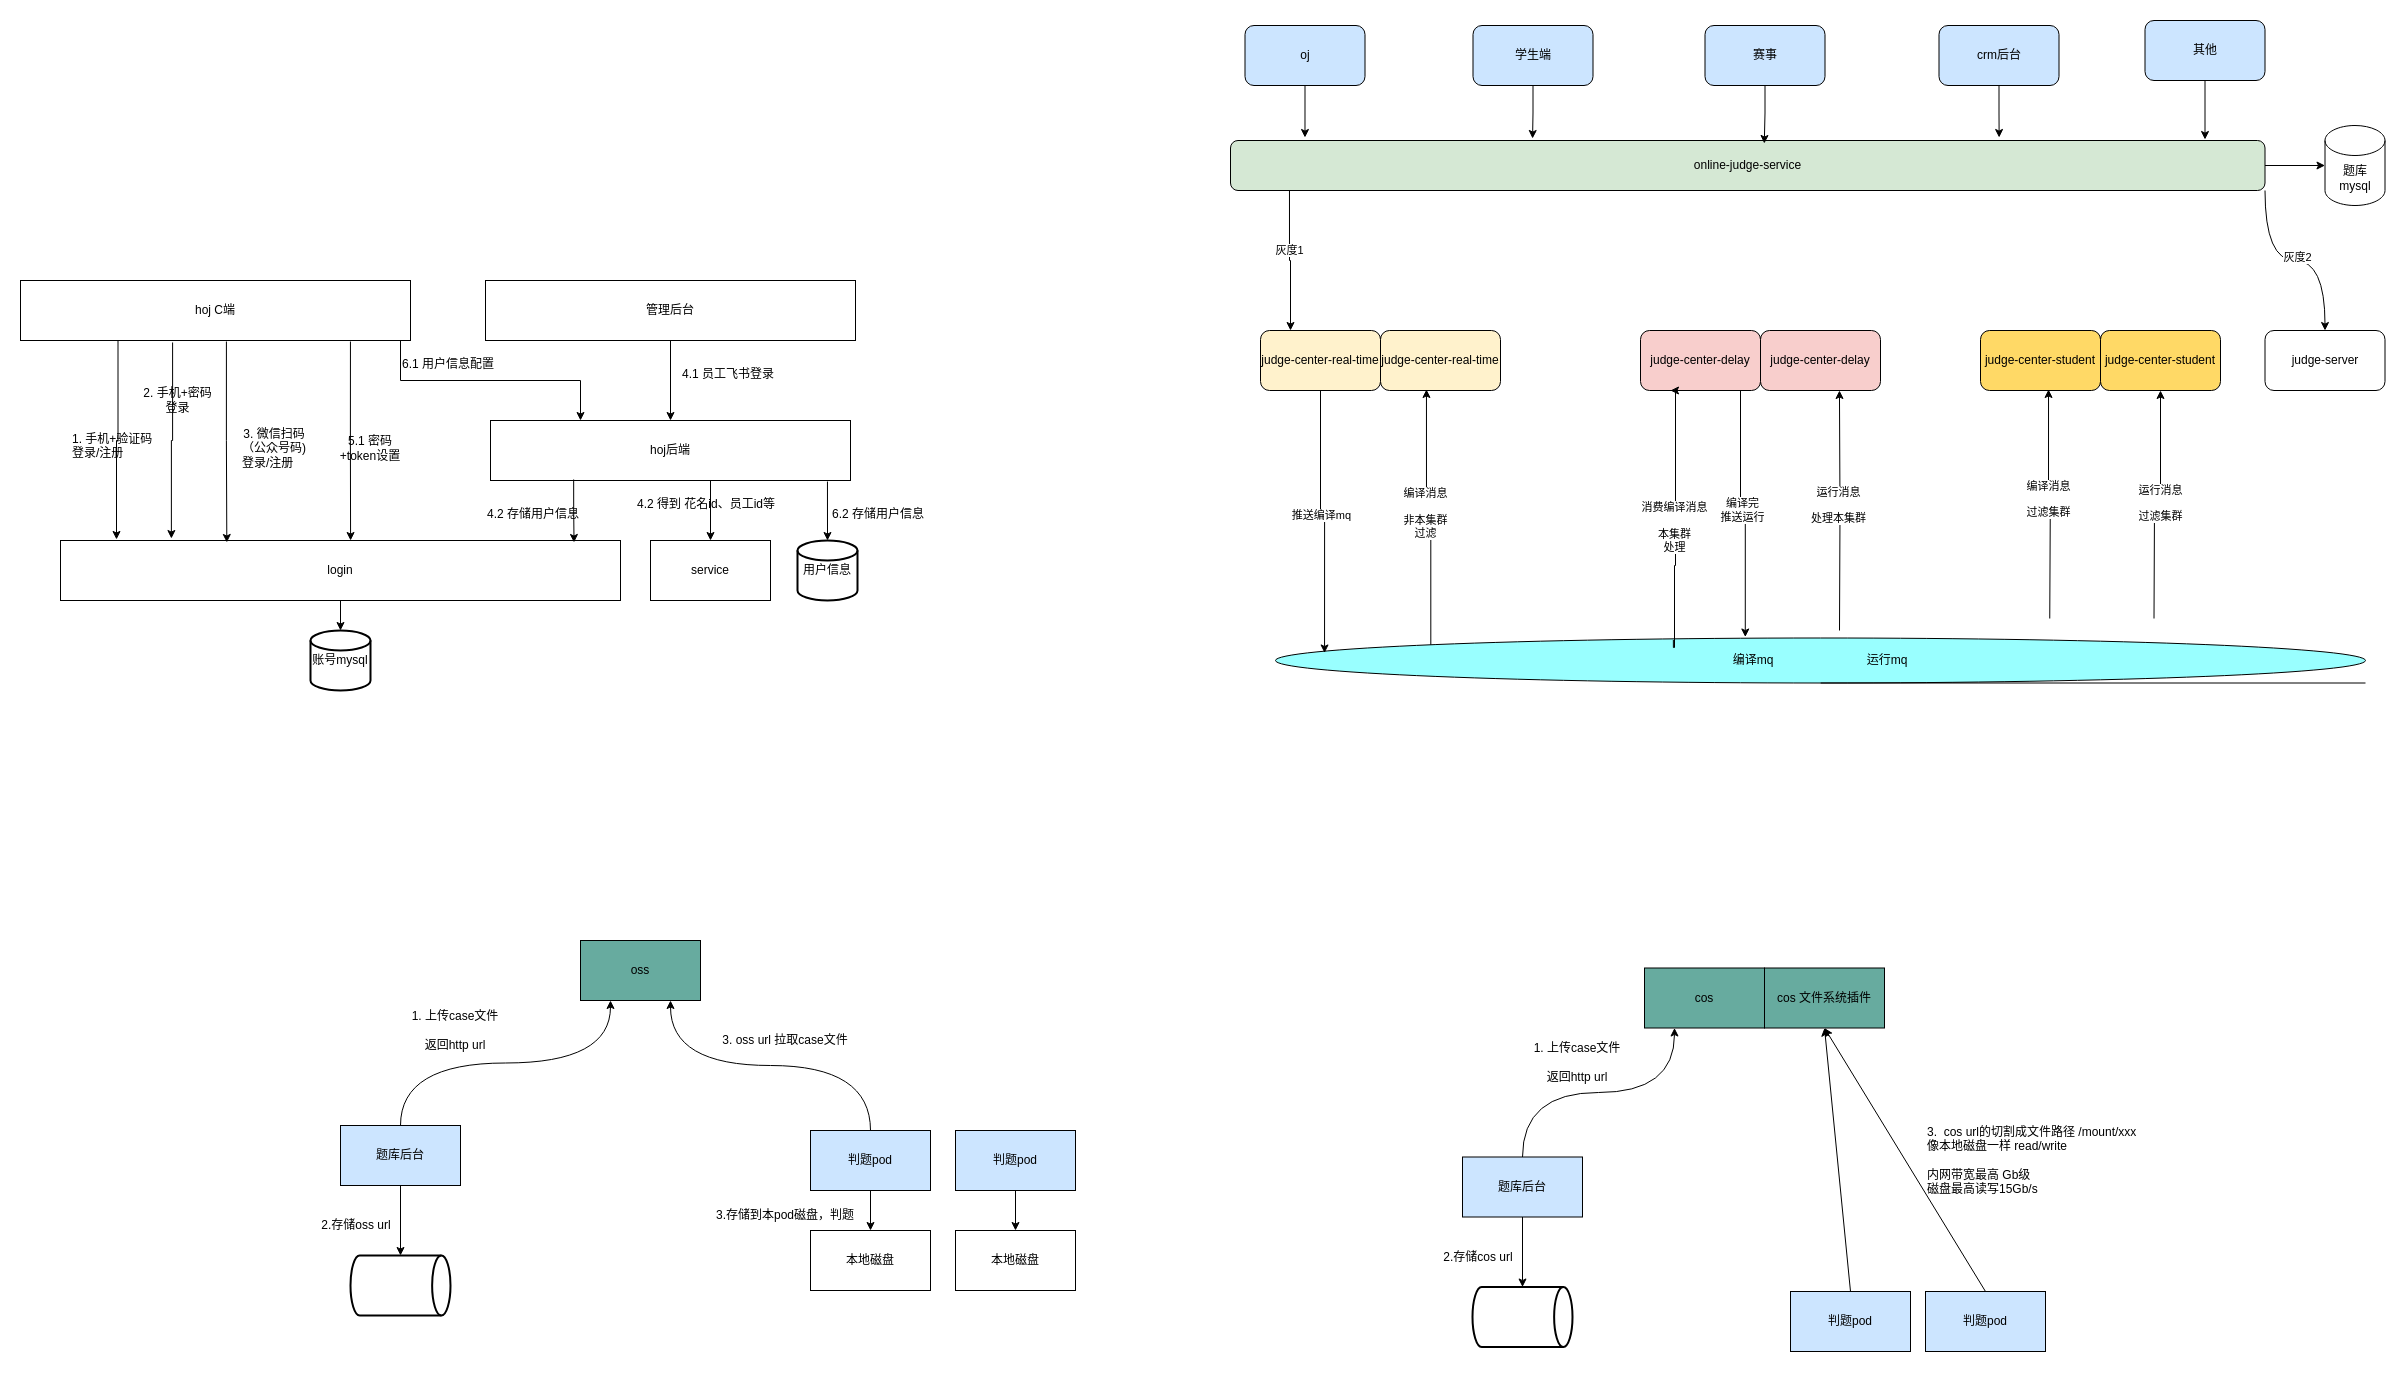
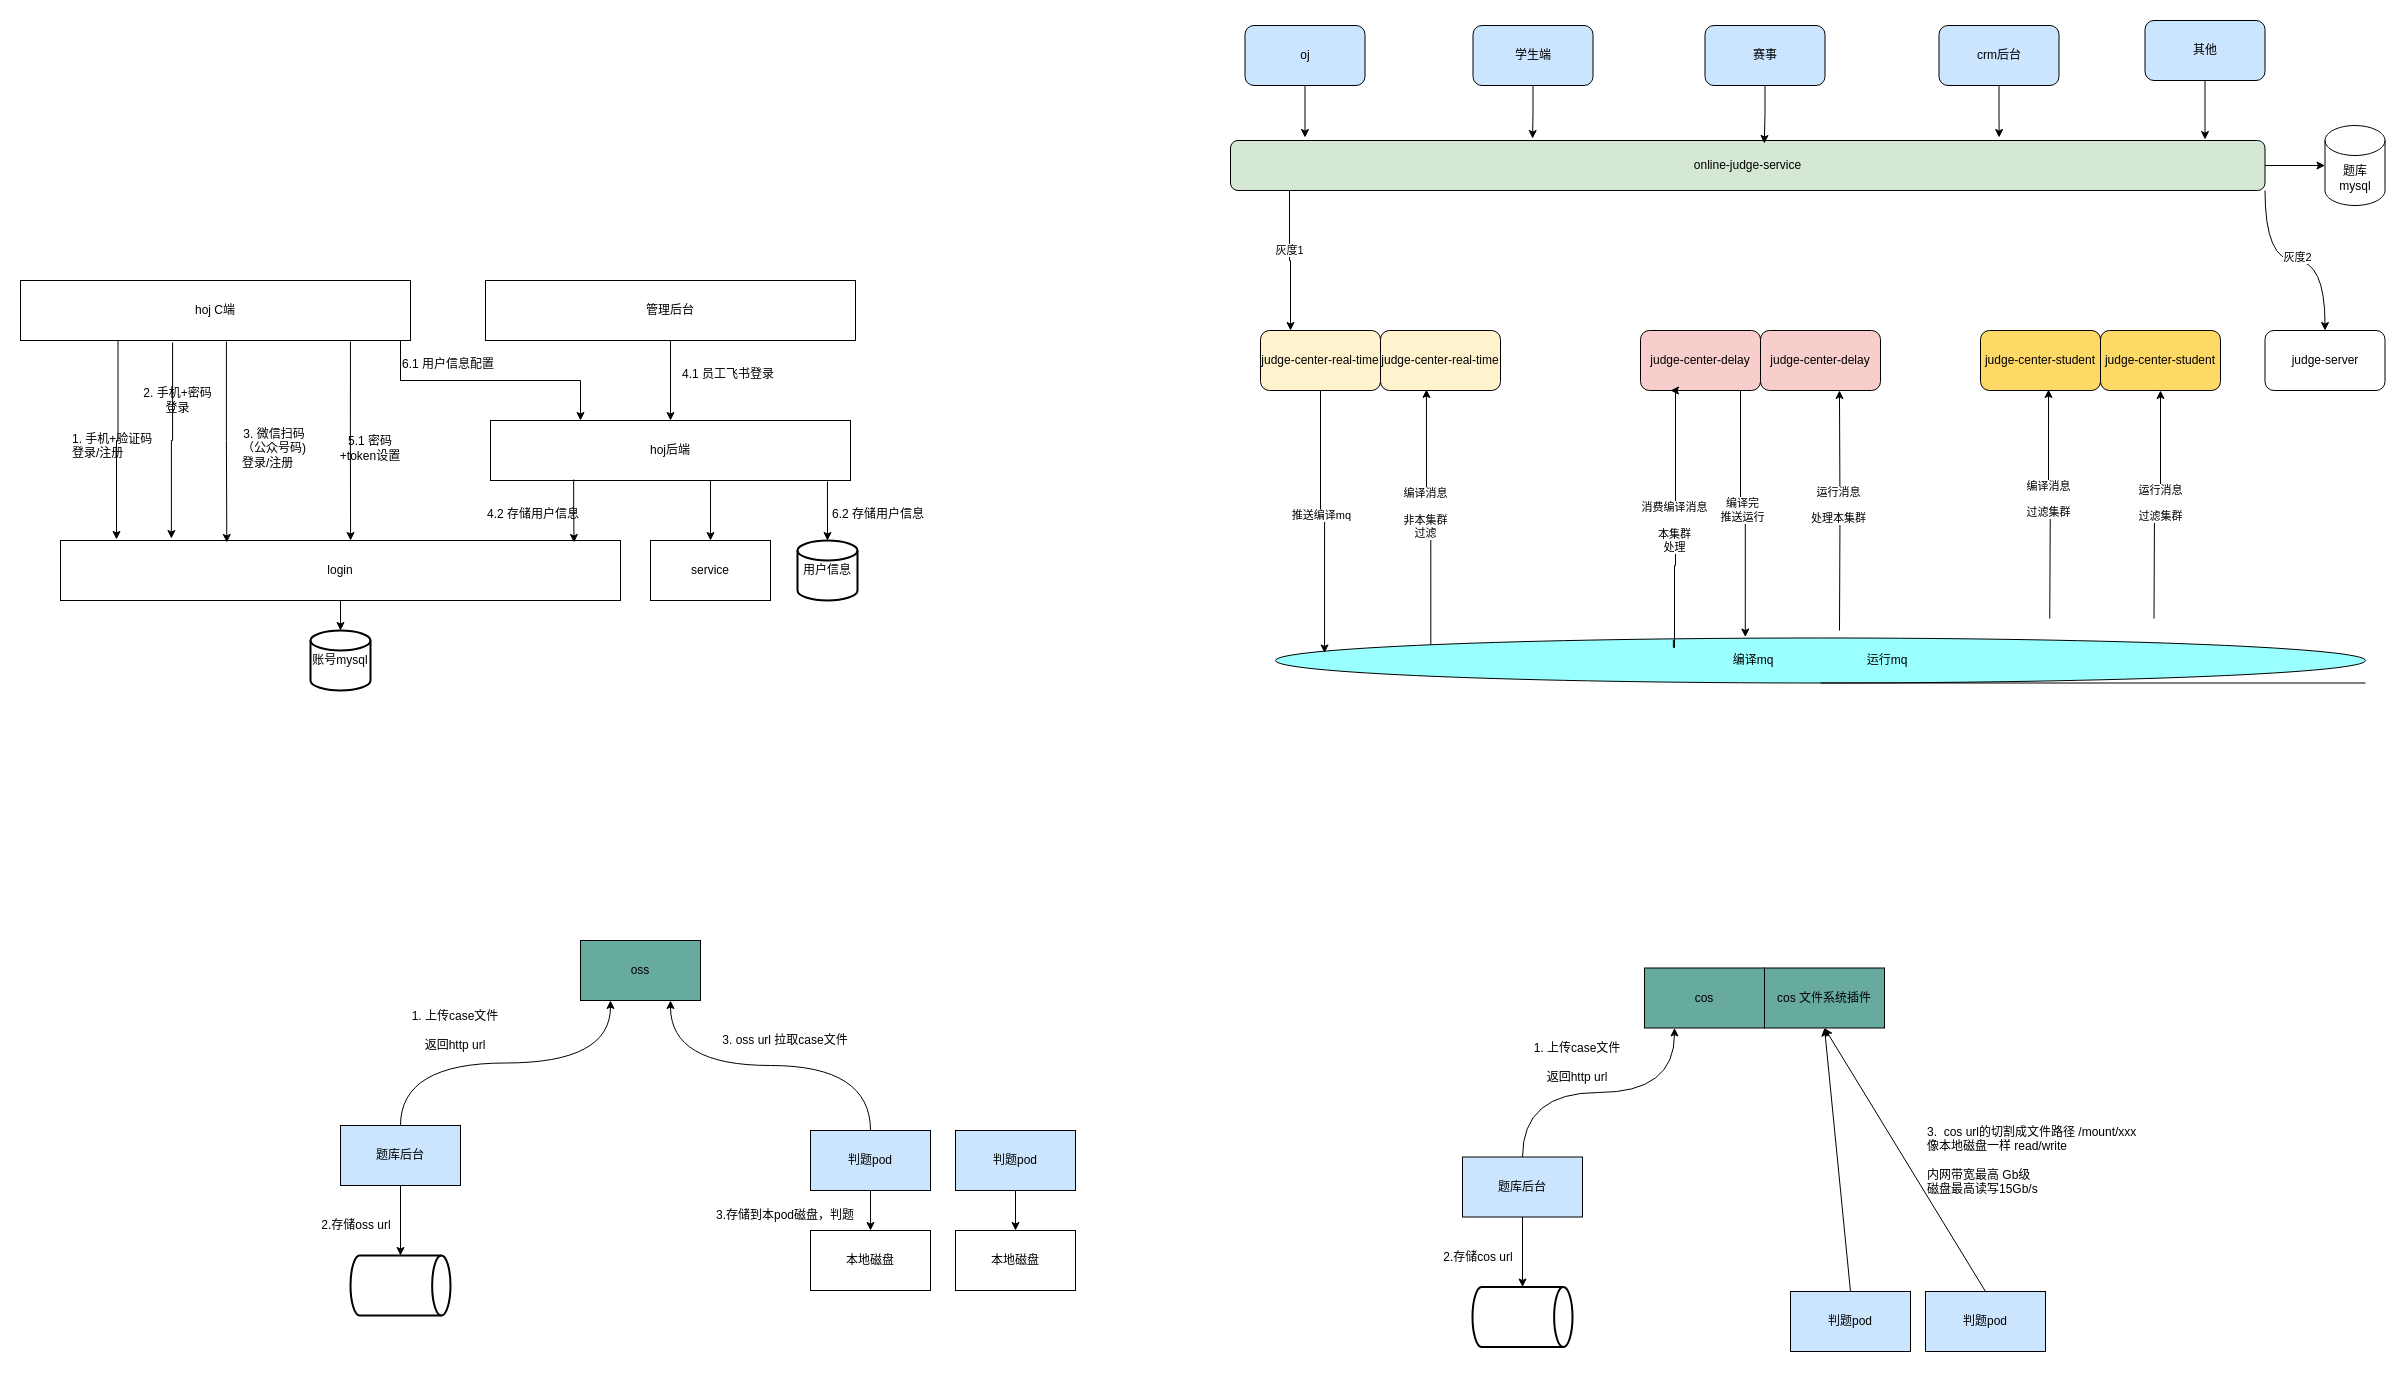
node "4.2 得到 花名id、员工id等": removed
